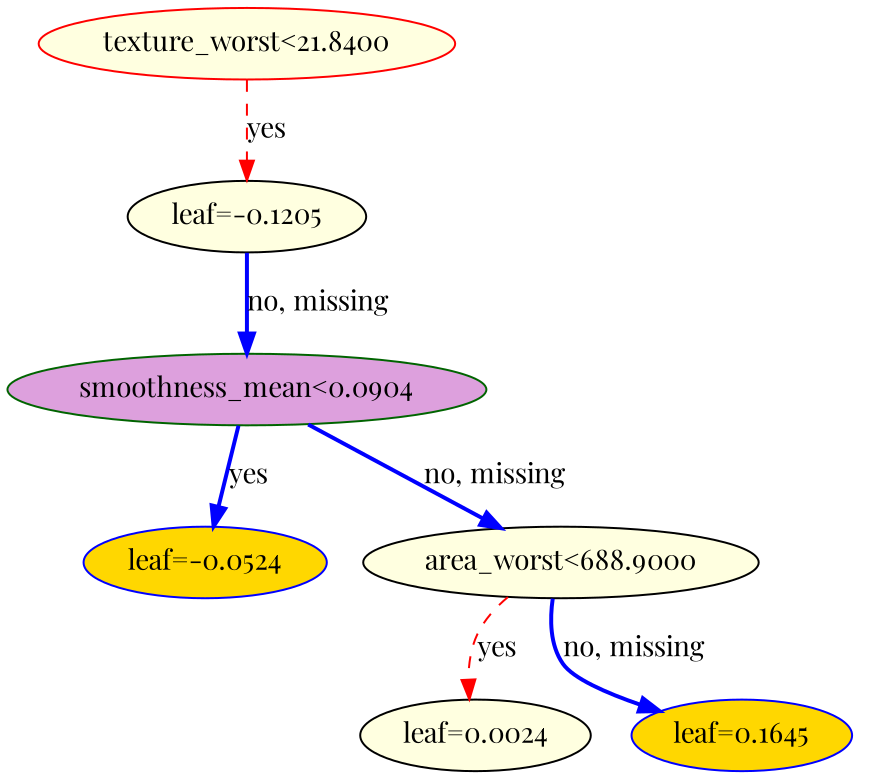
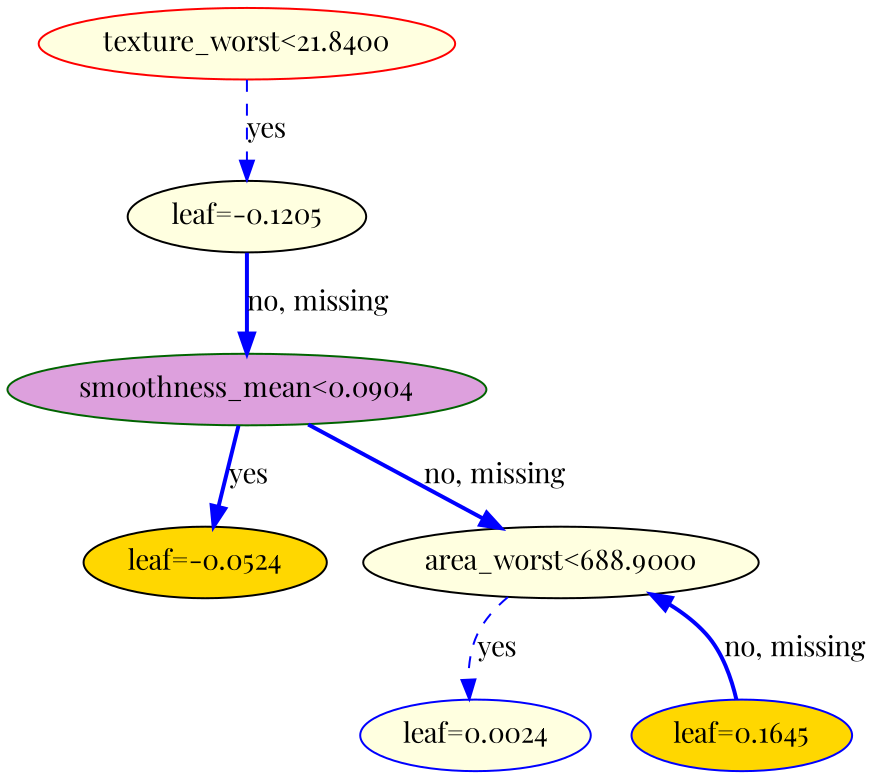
edge "texture_worst<21.8400" -> "leaf=-0.1205": color #ff0000 -> #0000ff
node "leaf=-0.0524": color blue -> black
edge "area_worst<688.9000" -> "leaf=0.0024": color #ff0000 -> #0000ff
edge "area_worst<688.9000" -> "leaf=0.1645": reversed
node "leaf=0.0024": color black -> blue
